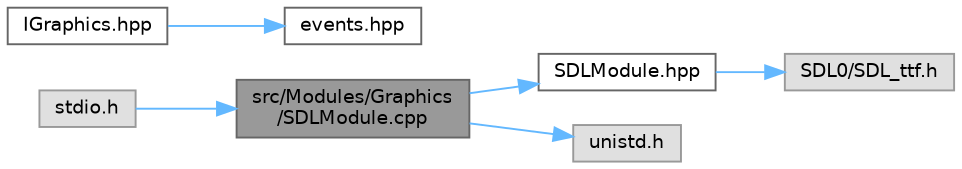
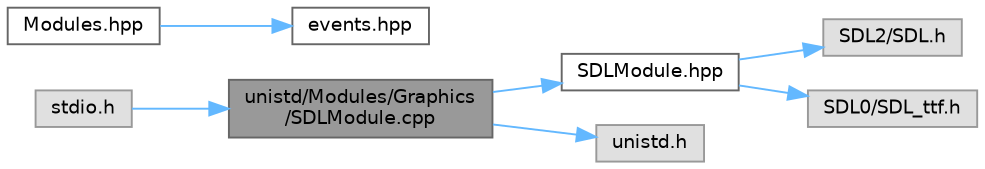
node "IGraphics.hpp": label "IGraphics.hpp" -> "Modules.hpp"
node "SDL2/SDL.h": added
node "src/Modules/Graphics /SDLModule.cpp": label "src/Modules/Graphics /SDLModule.cpp" -> "unistd/Modules/Graphics /SDLModule.cpp"
